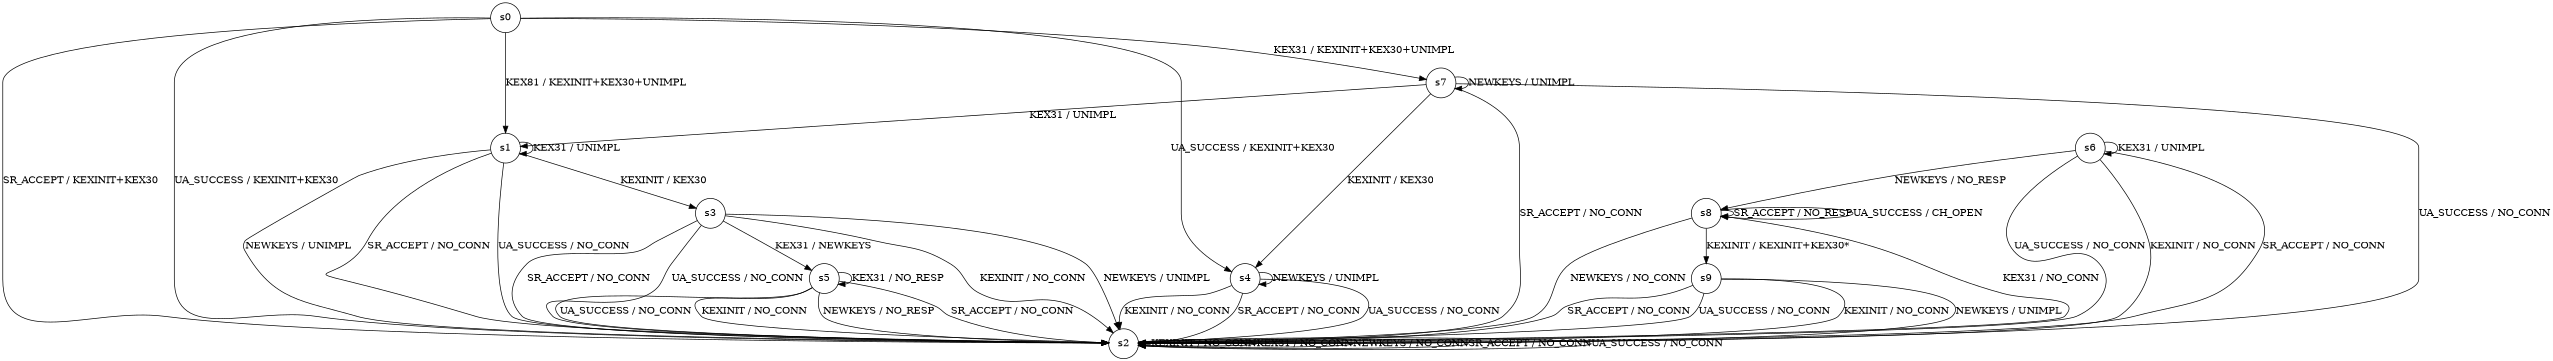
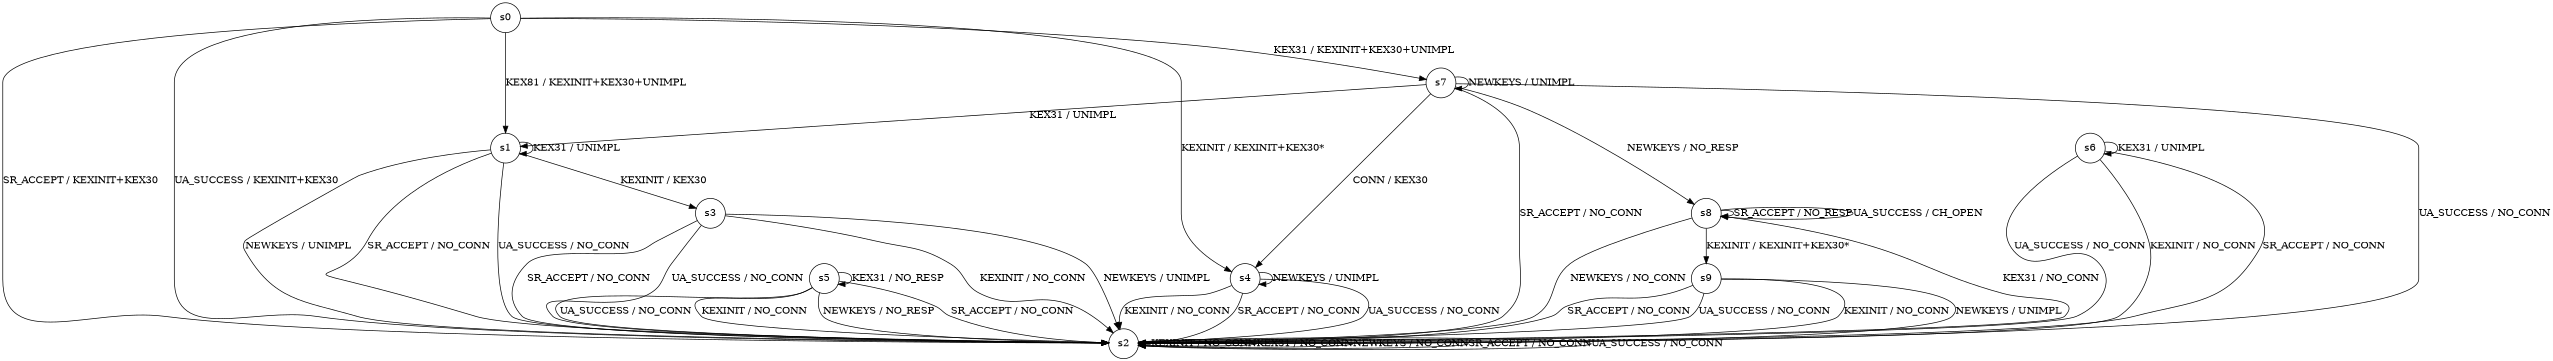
edge "s0" -> "s4": label "UA_SUCCESS / KEXINIT+KEX30" -> "KEXINIT / KEXINIT+KEX30*"
edge "s6" -> "s8": now "s7" -> "s8"
edge "s7" -> "s4": label "KEXINIT / KEX30" -> "CONN / KEX30"
edge "s3" -> "s5": removed, label "KEX31 / NEWKEYS"
